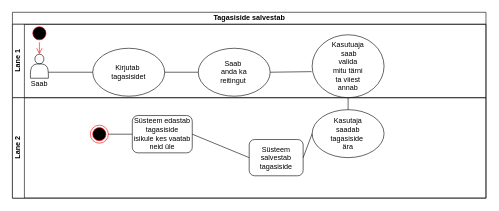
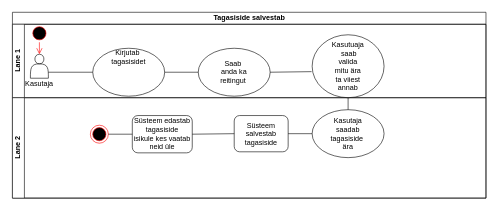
node "Kasutuaja saab valida mitu tärni ta viiest annab": label "Kasutuaja saab valida mitu tärni ta viiest annab" -> "Kasutuaja saab valida mitu ära ta viiest annab"
node "Kirjutab tagasisidet": moved (129, 72) -> (129, 57)
node "Saab": label "Saab" -> "Kasutaja"
node "Süsteem salvestab tagasiside": moved (276, 158) -> (261, 134)
